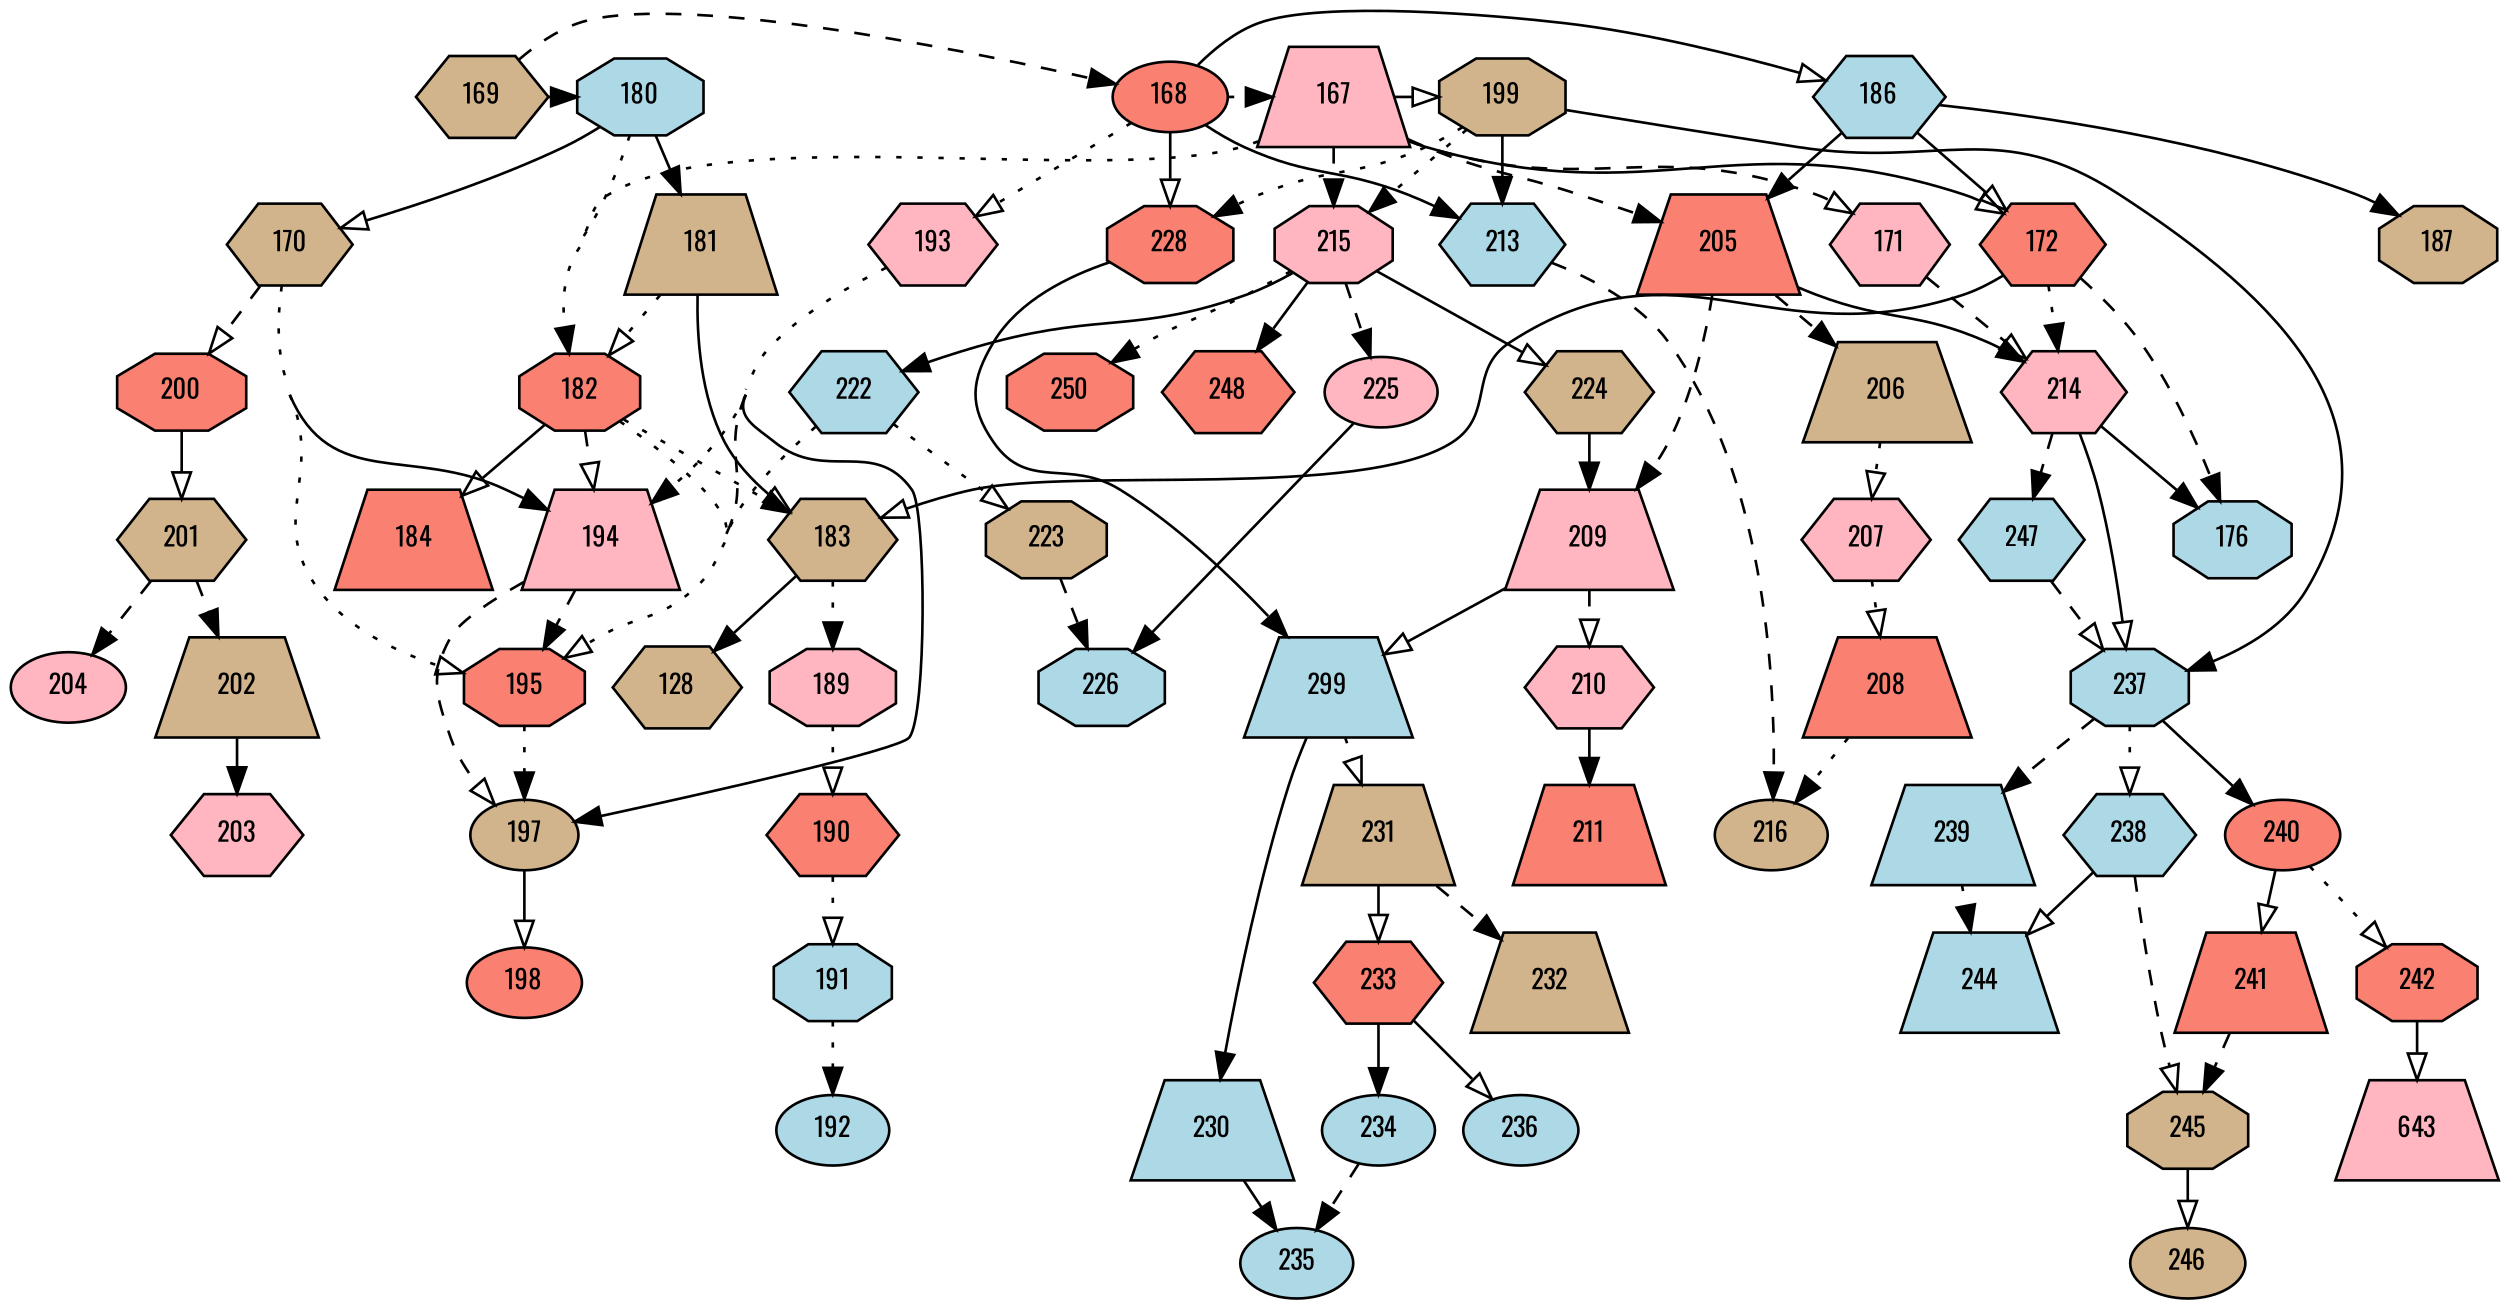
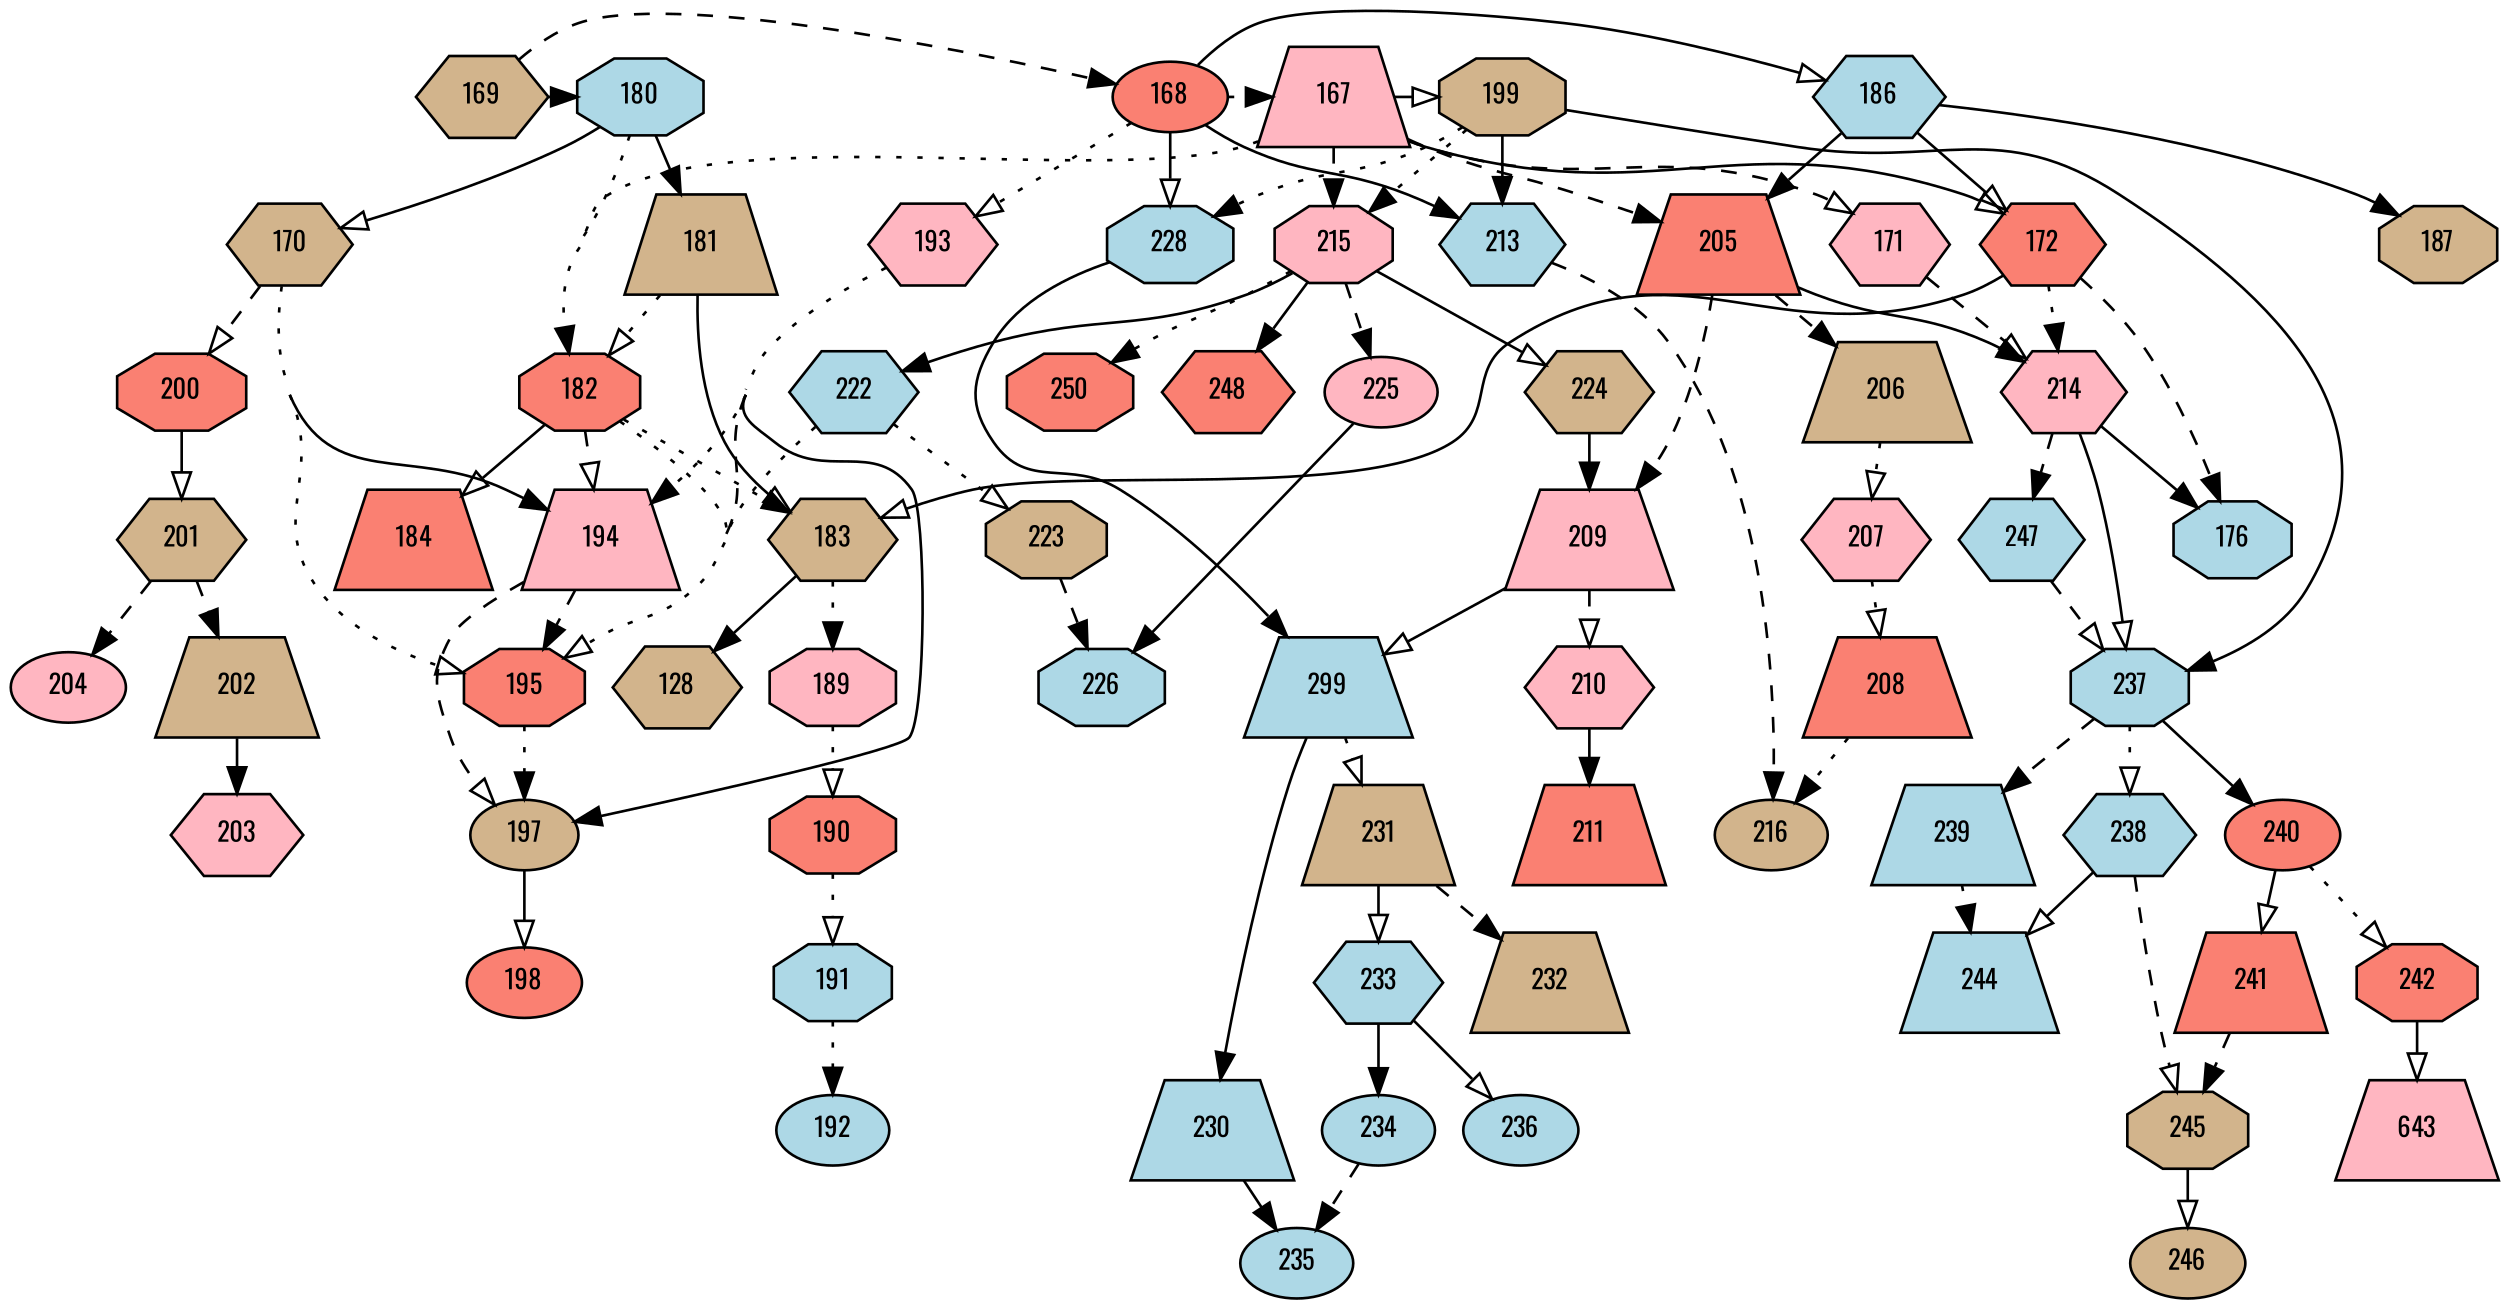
node "228": fillcolor salmon -> lightblue
node "190": shape hexagon -> octagon
node "233": fillcolor salmon -> lightblue
